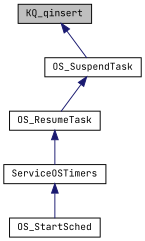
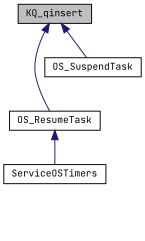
edge "OS_ResumeTask" -> "OS_SuspendTask": now "OS_ResumeTask" -> "KQ_qinsert"
node "OS_StartSched": removed
